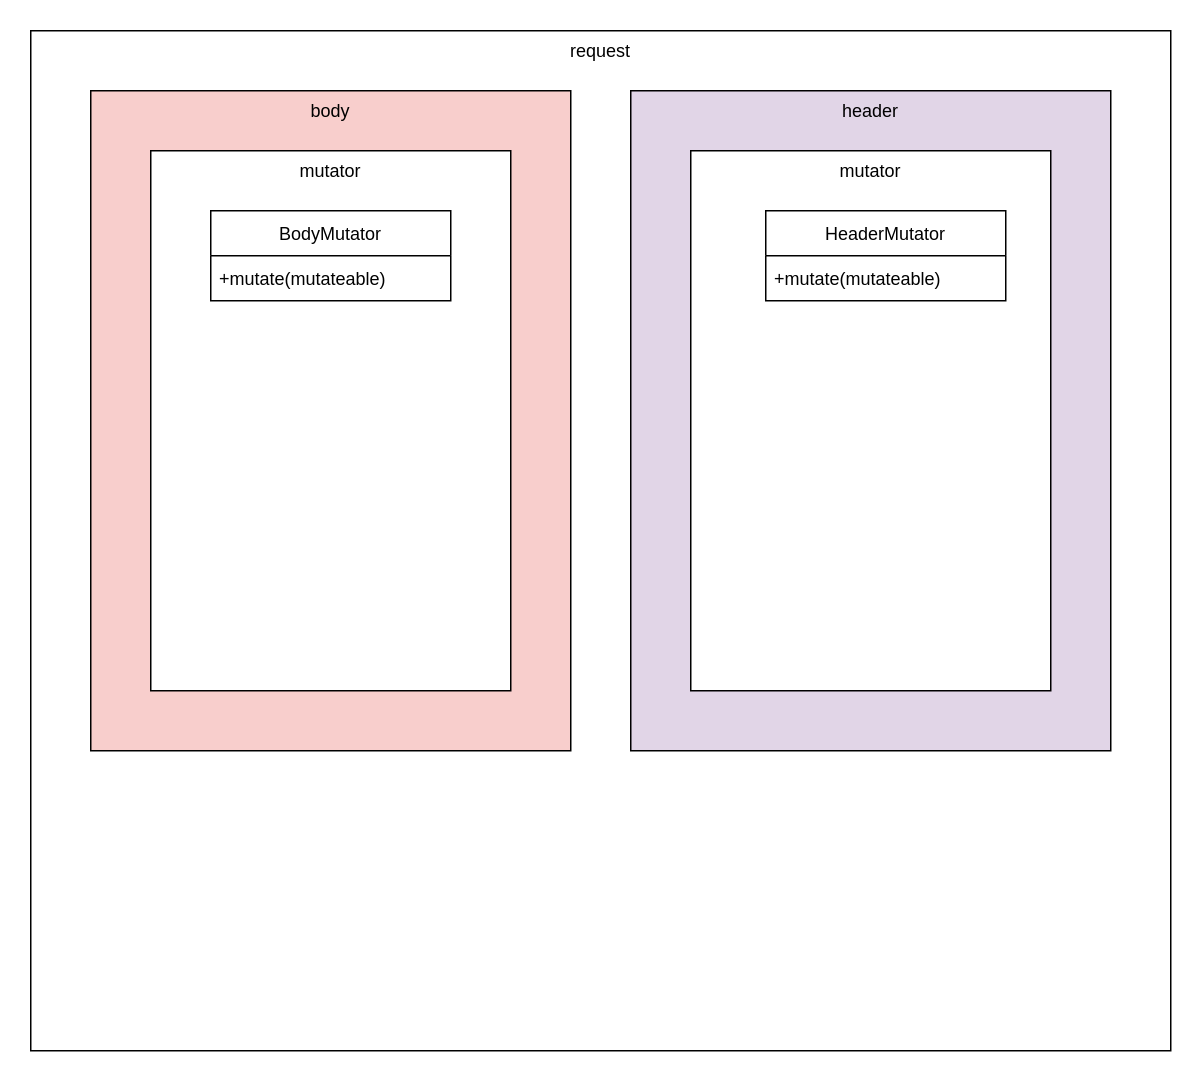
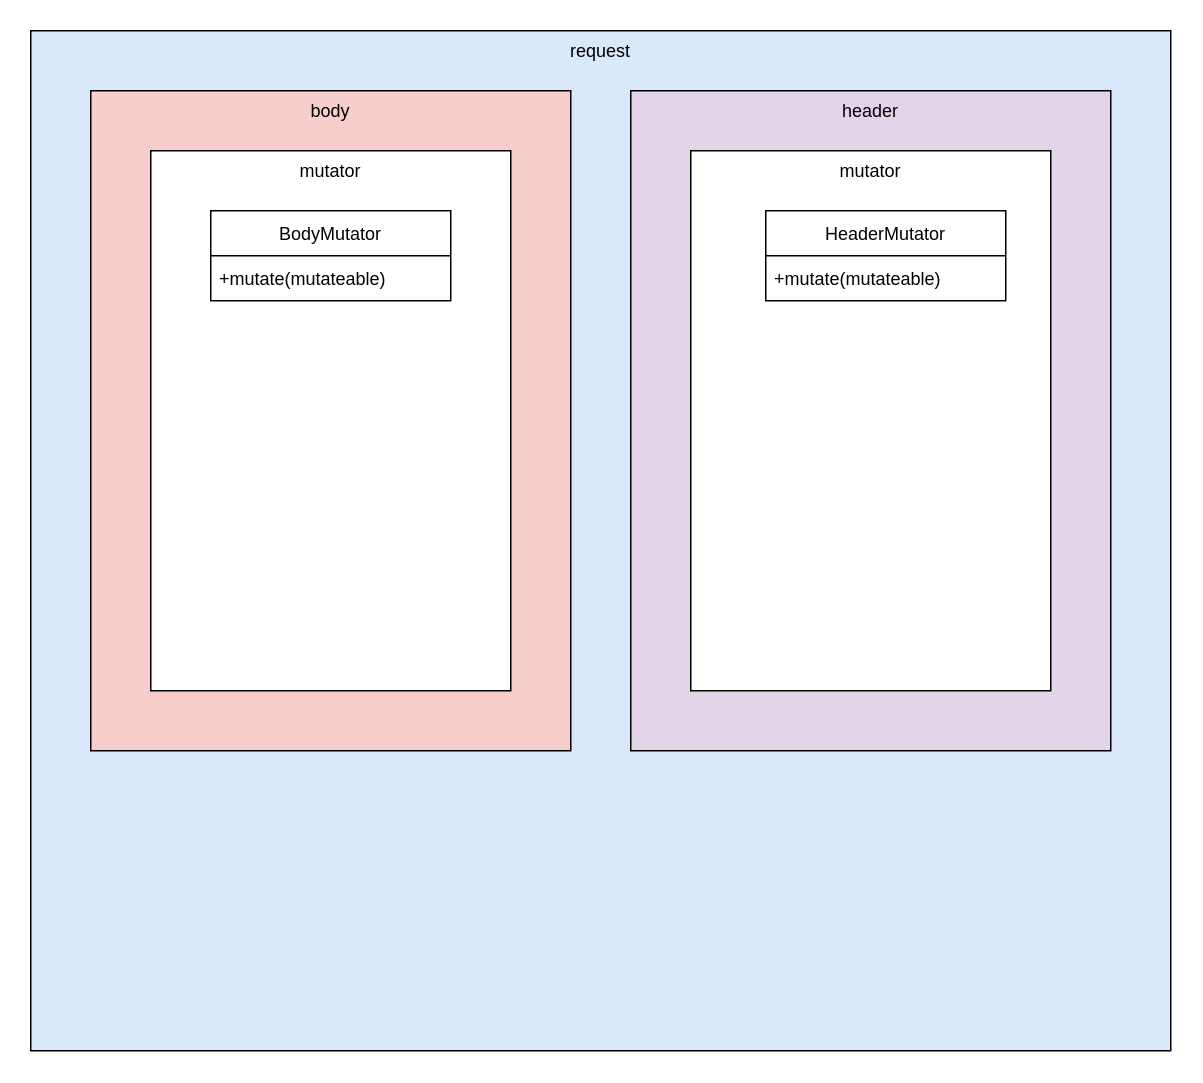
node "request": fillcolor #ffffff -> #dae8fc
